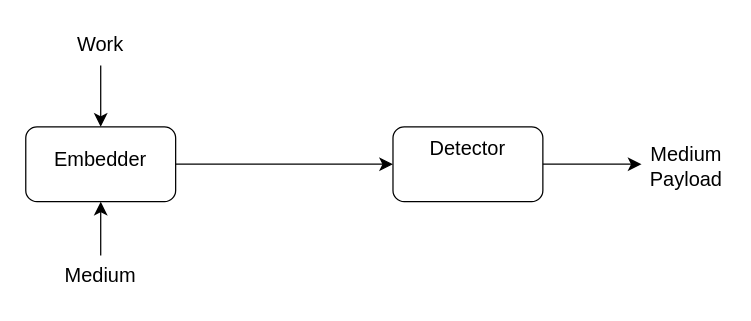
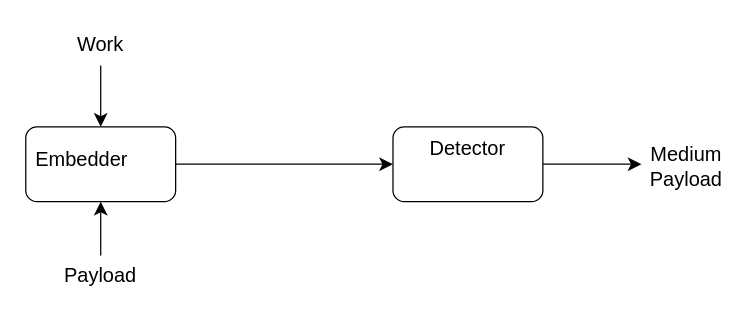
node "Embedder": moved (101, 159) -> (82, 159)
node "Medium": label "Medium" -> "Payload"
